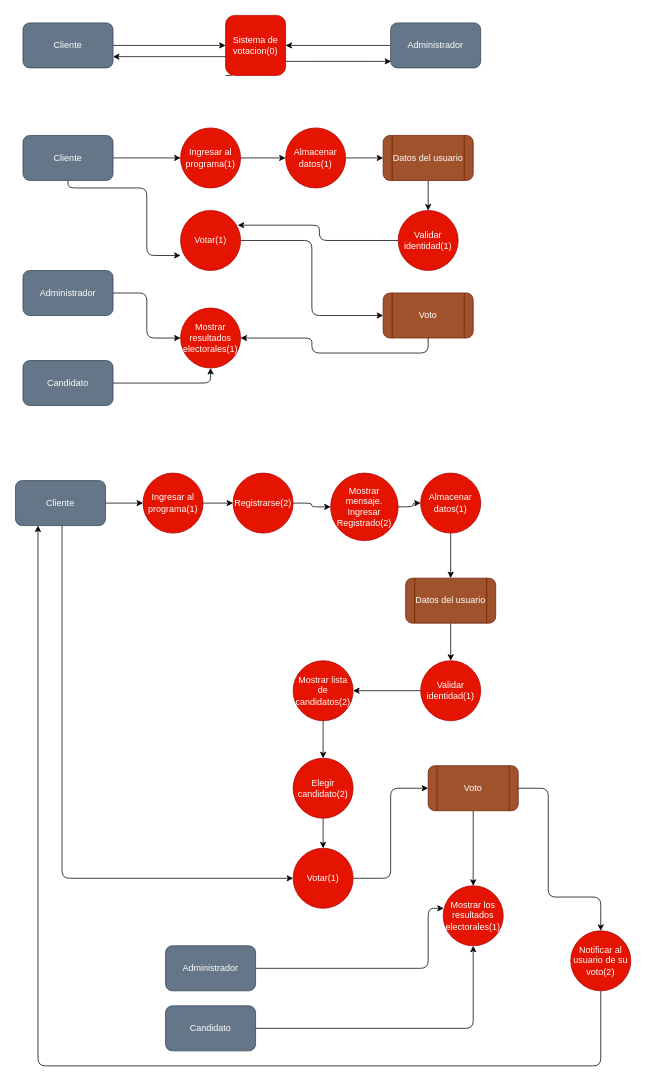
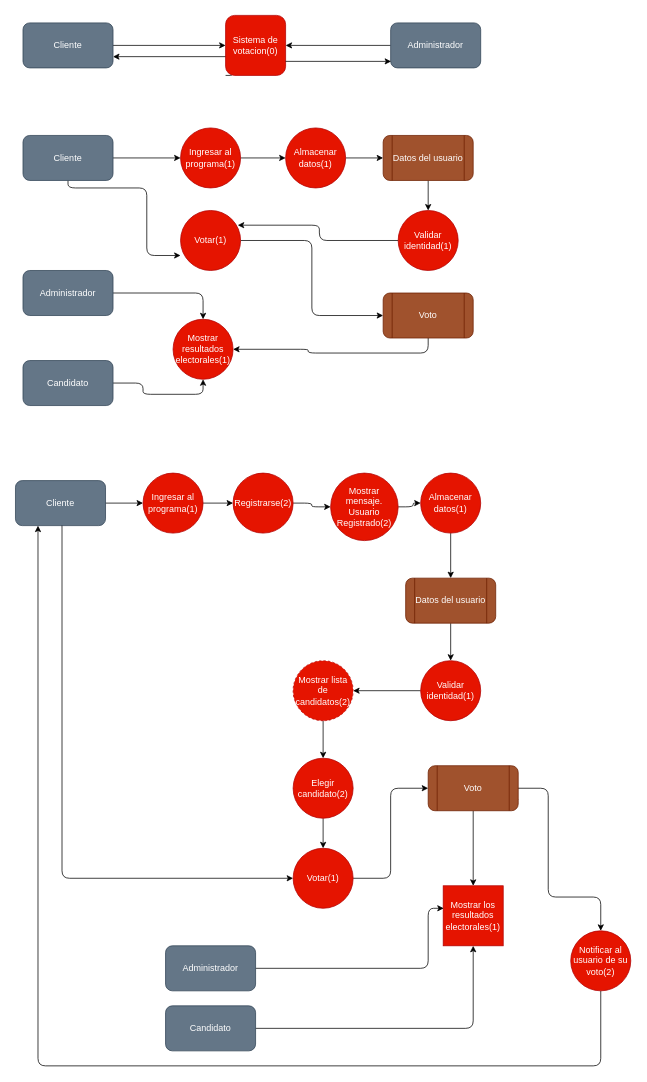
node "Mostrar resultados electorales(1)": moved (210, 338) -> (203, 349)
node "Mostrar mensaje. Ingresar Registrado(2)": label "Mostrar mensaje. Ingresar Registrado(2)" -> "Mostrar mensaje. Usuario Registrado(2)"
node "Mostrar lista de candidatos(2)": style solid -> dashed
node "Mostrar los resultados electorales(1)": shape ellipse -> rectangle
